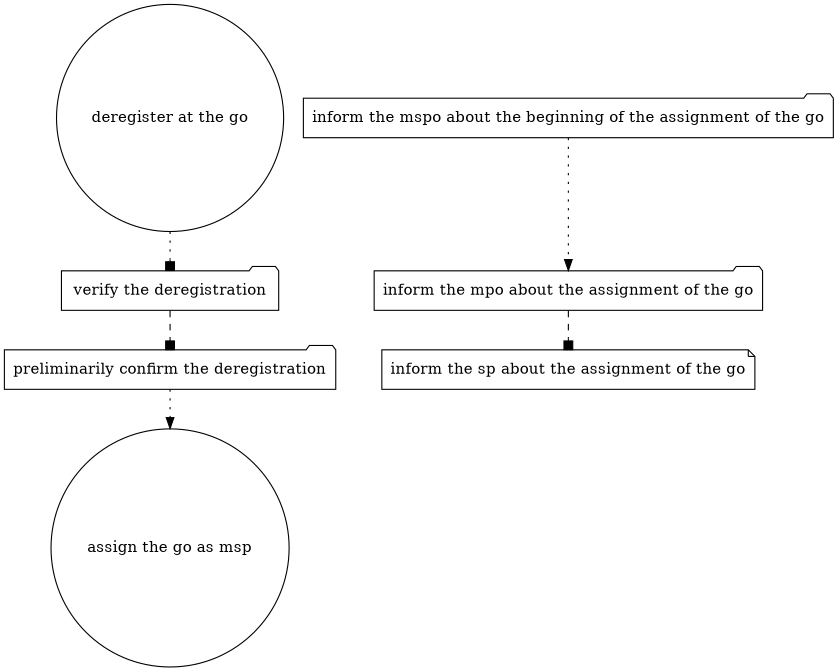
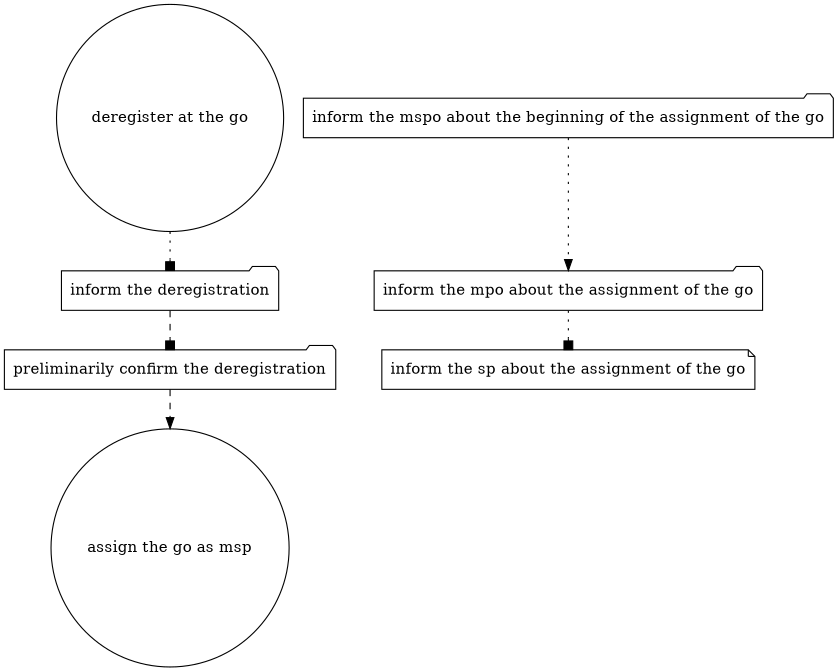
node "verify the deregistration": label "verify the deregistration" -> "inform the deregistration"
edge "inform the mpo about the assignment of the go" -> "inform the sp about the assignment of the go": style dashed -> dotted
edge "preliminarily confirm the deregistration" -> "assign the go as msp": style dotted -> dashed
